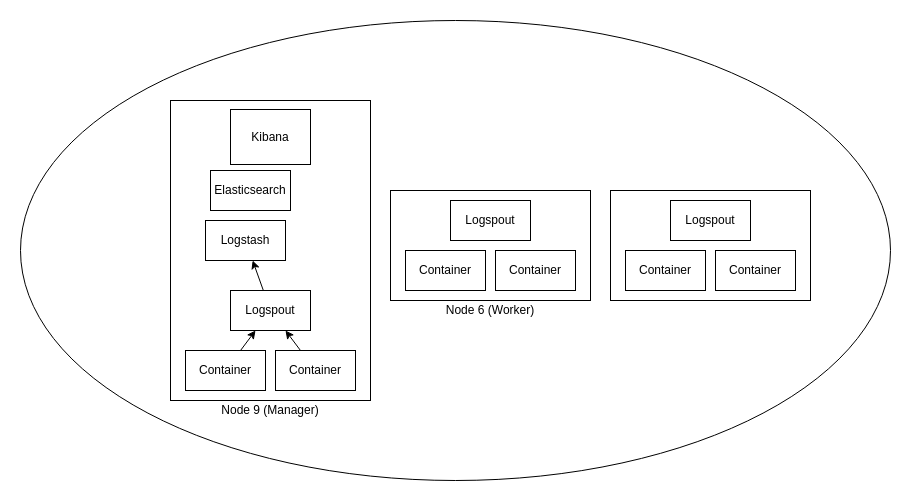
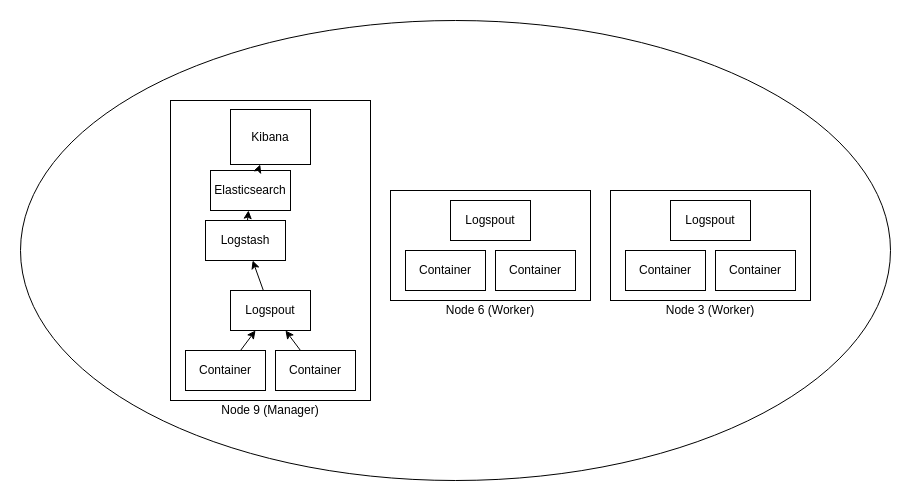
edge "Elasticsearch" -> "Kibana": added
edge "Logstash" -> "Elasticsearch": added
node "Node 3 (Worker)": added
